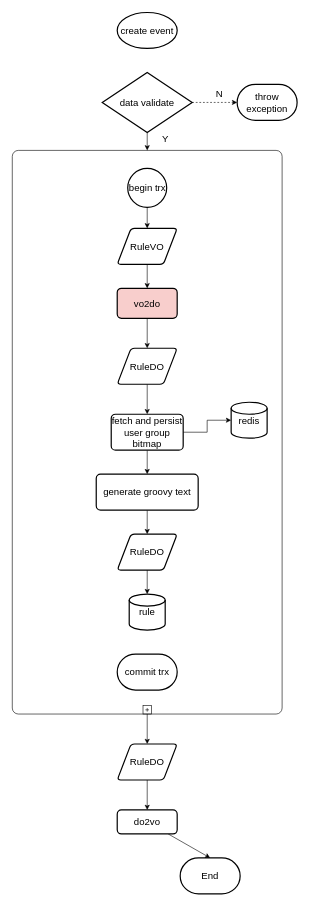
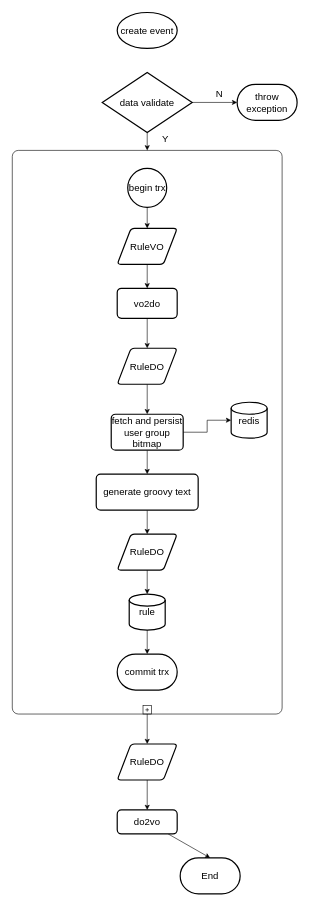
edge "data validate" -> "throw exception": style dashed -> solid
node "vo2do": fillcolor #f8cecc -> #ffffff
edge "rule" -> "commit trx": added
